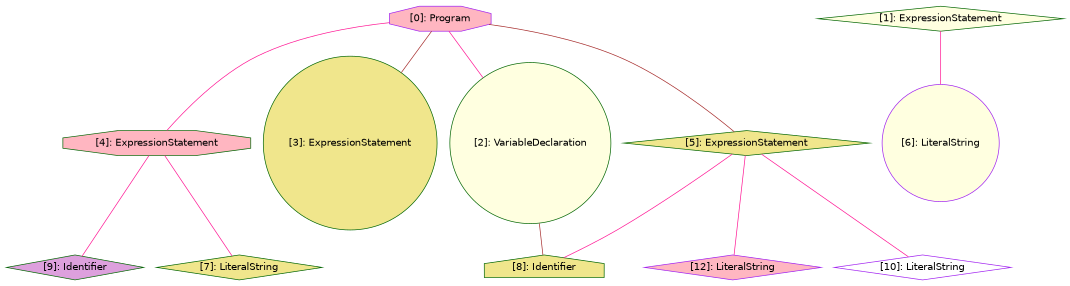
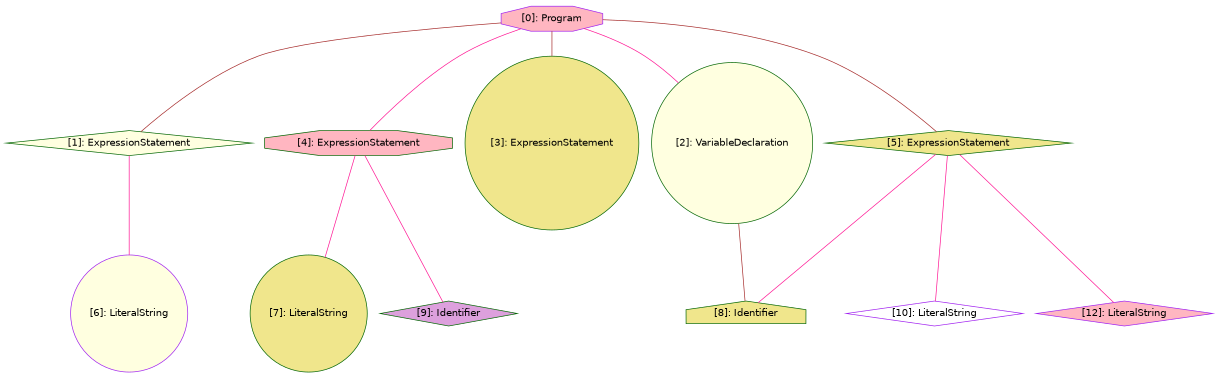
edge "[0]: Program" -- "[1]: ExpressionStatement": added
node "[7]: LiteralString": shape diamond -> circle
